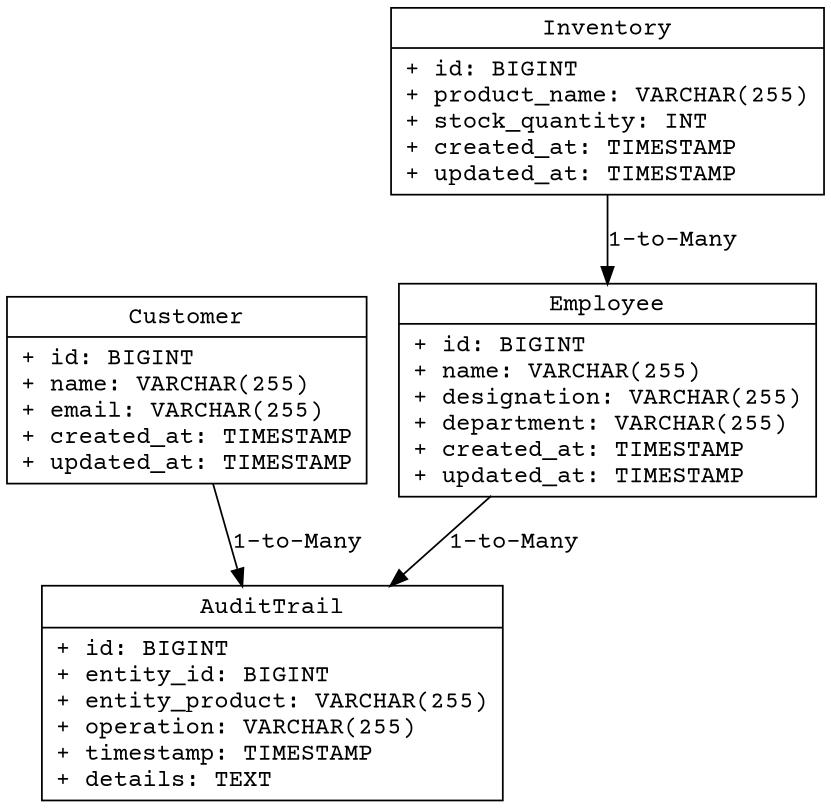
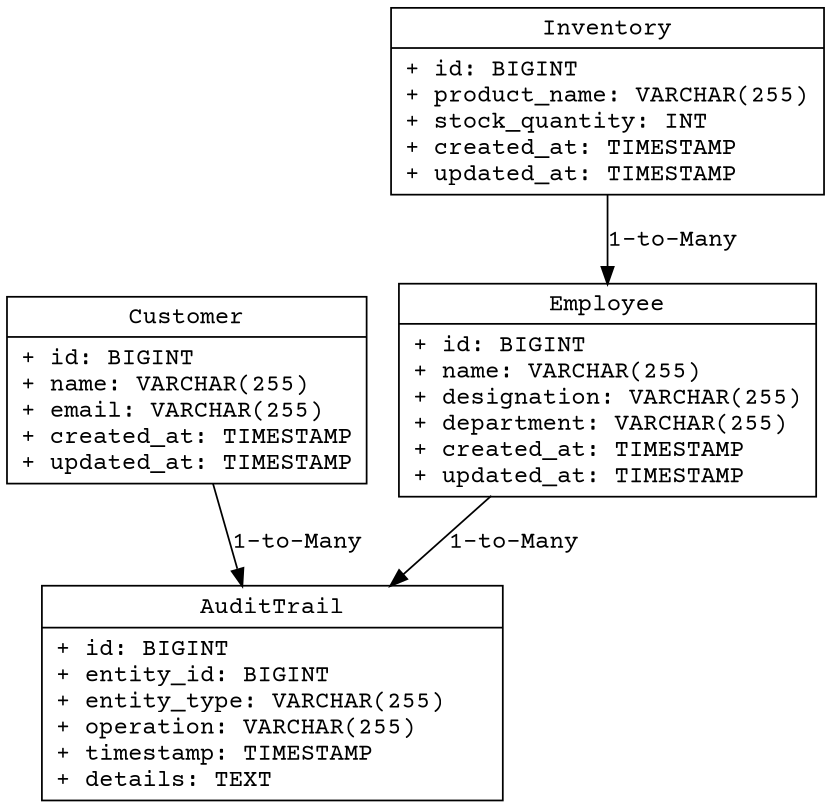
node "AuditTrail": text "+ entity_product: VARCHAR(255)" -> "+ entity_type: VARCHAR(255)"
